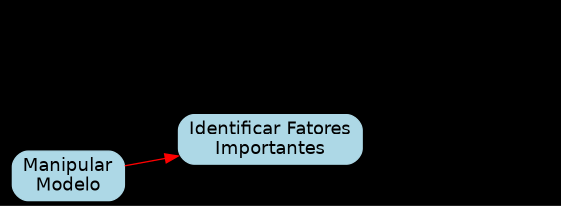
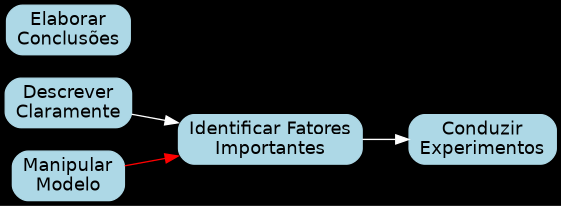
node "Elaborar Conclusões": added
node "Descrever Claramente": added
node "Conduzir Experimentos": added
